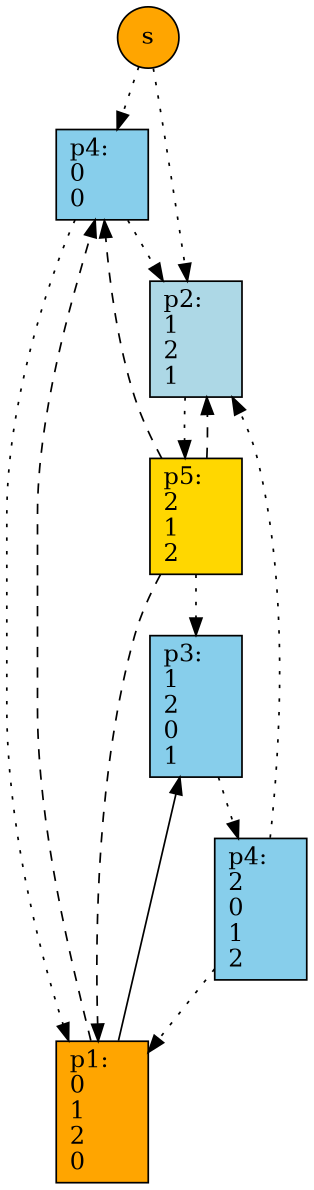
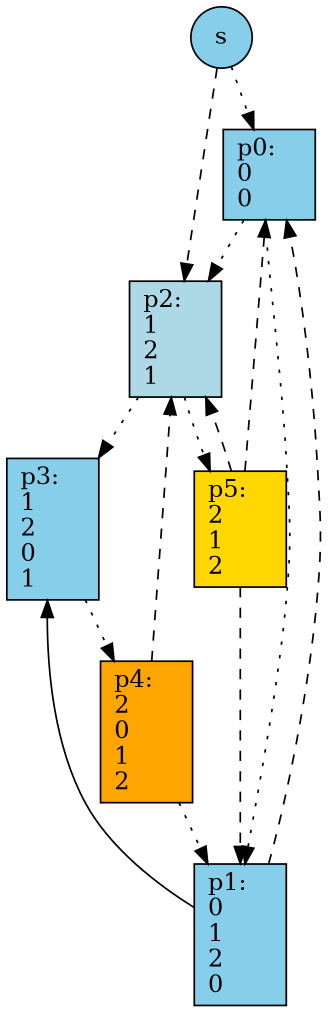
node "s": fillcolor orange -> skyblue
edge "s" -> "p2: 1 2 1": style dotted -> dashed
node "p4: 0 0": label "p4: 0 0" -> "p0: 0 0"
edge "p5: 2 1 2" -> "p3: 1 2 0 1": now "p2: 1 2 1" -> "p3: 1 2 0 1"
edge "p4: 2 0 1 2" -> "p2: 1 2 1": style dotted -> dashed
node "p4: 2 0 1 2": fillcolor skyblue -> orange
node "p1: 0 1 2 0": fillcolor orange -> skyblue
